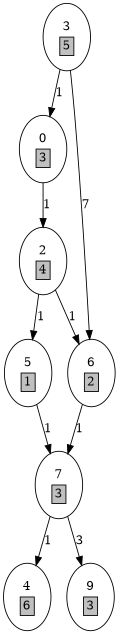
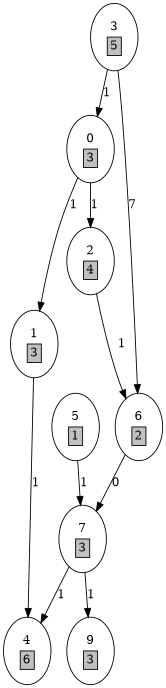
edge "2" -> "5": removed, label "1"
node "1": added
edge "6" -> "7": label "1" -> "0"
edge "7" -> "9": label "3" -> "1"
